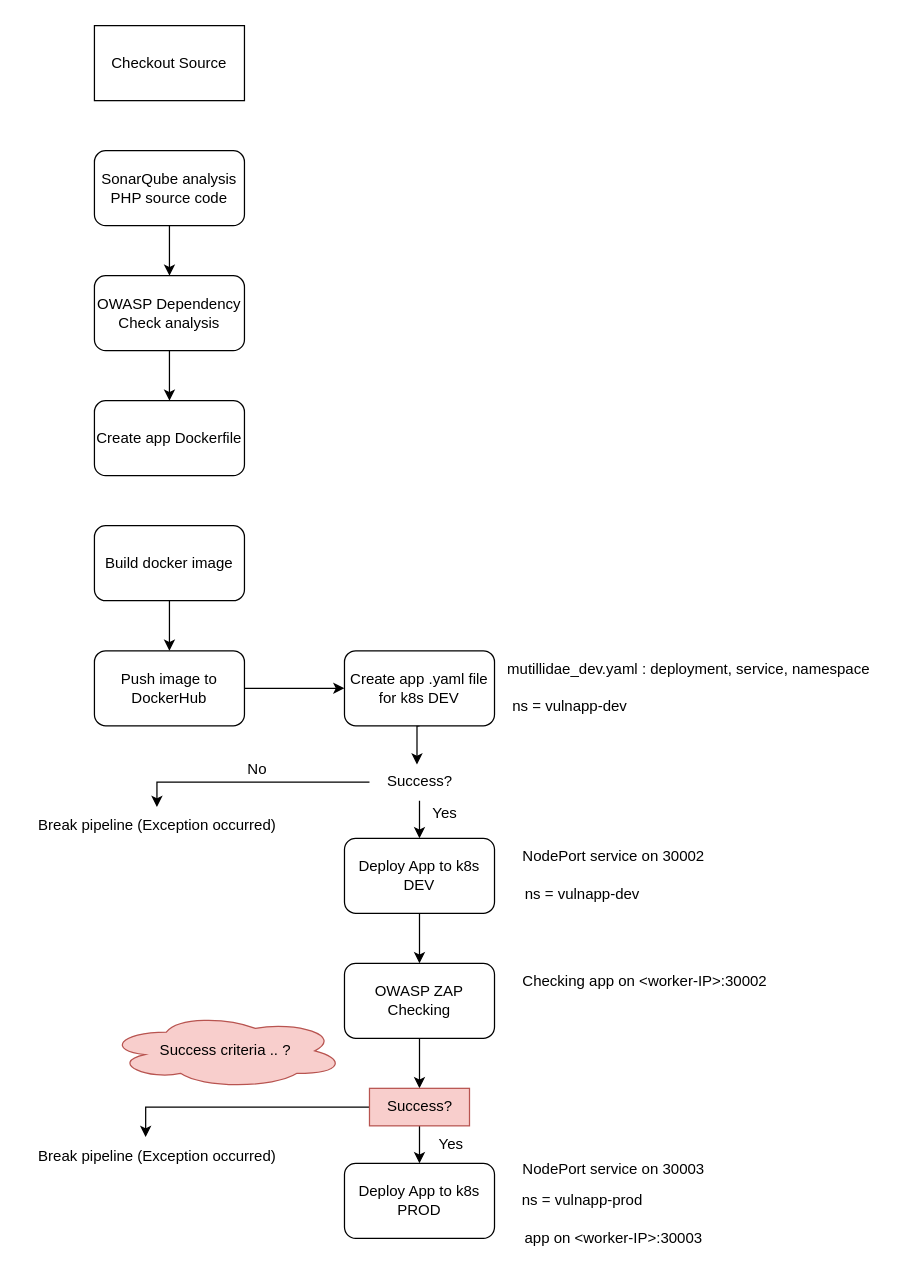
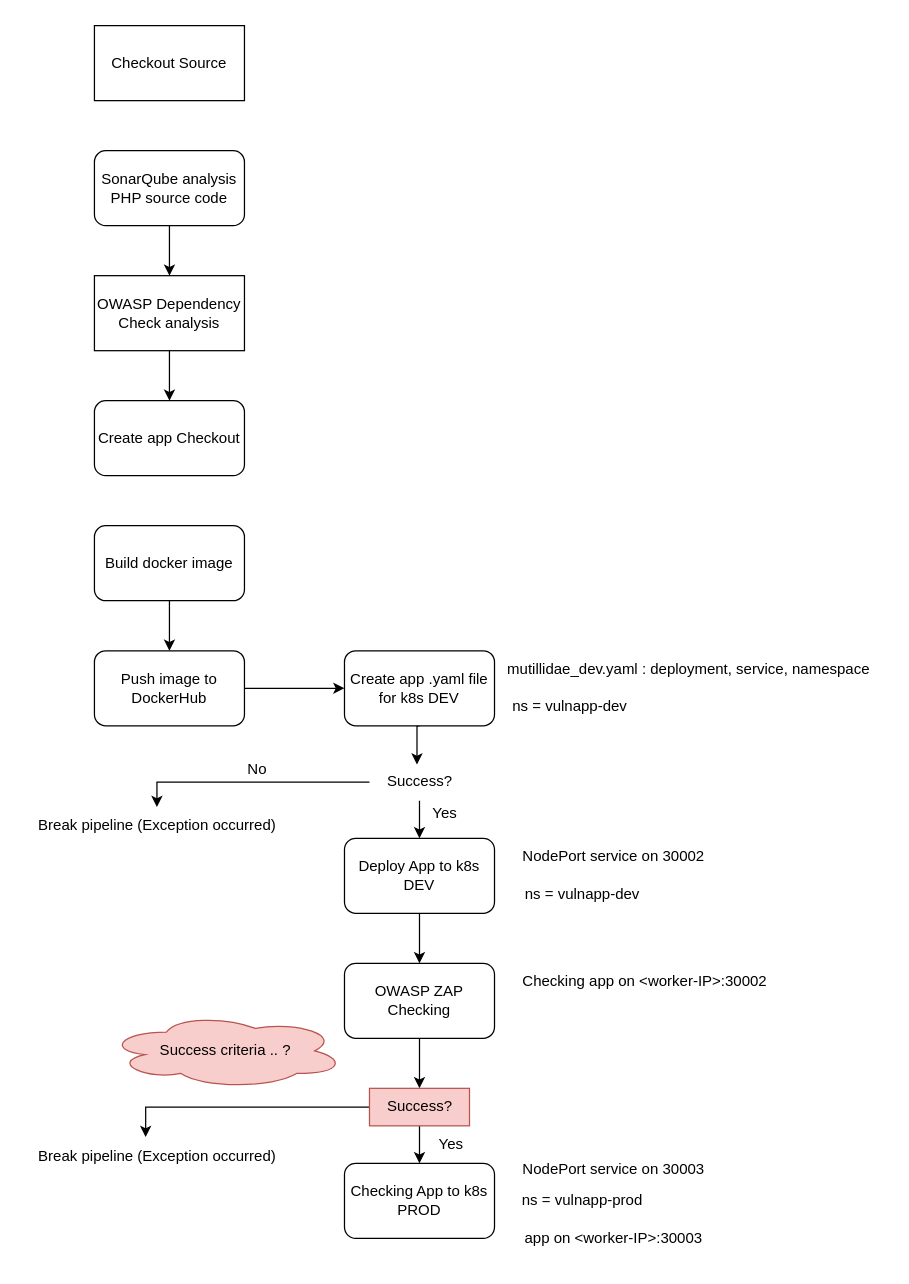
node "OWASP Dependency Check analysis": shape rounded rectangle -> rectangle
node "Create app Dockerfile": label "Create app Dockerfile" -> "Create app Checkout"
node "Deploy App to k8s PROD": label "Deploy App to k8s PROD" -> "Checking App to k8s PROD"
